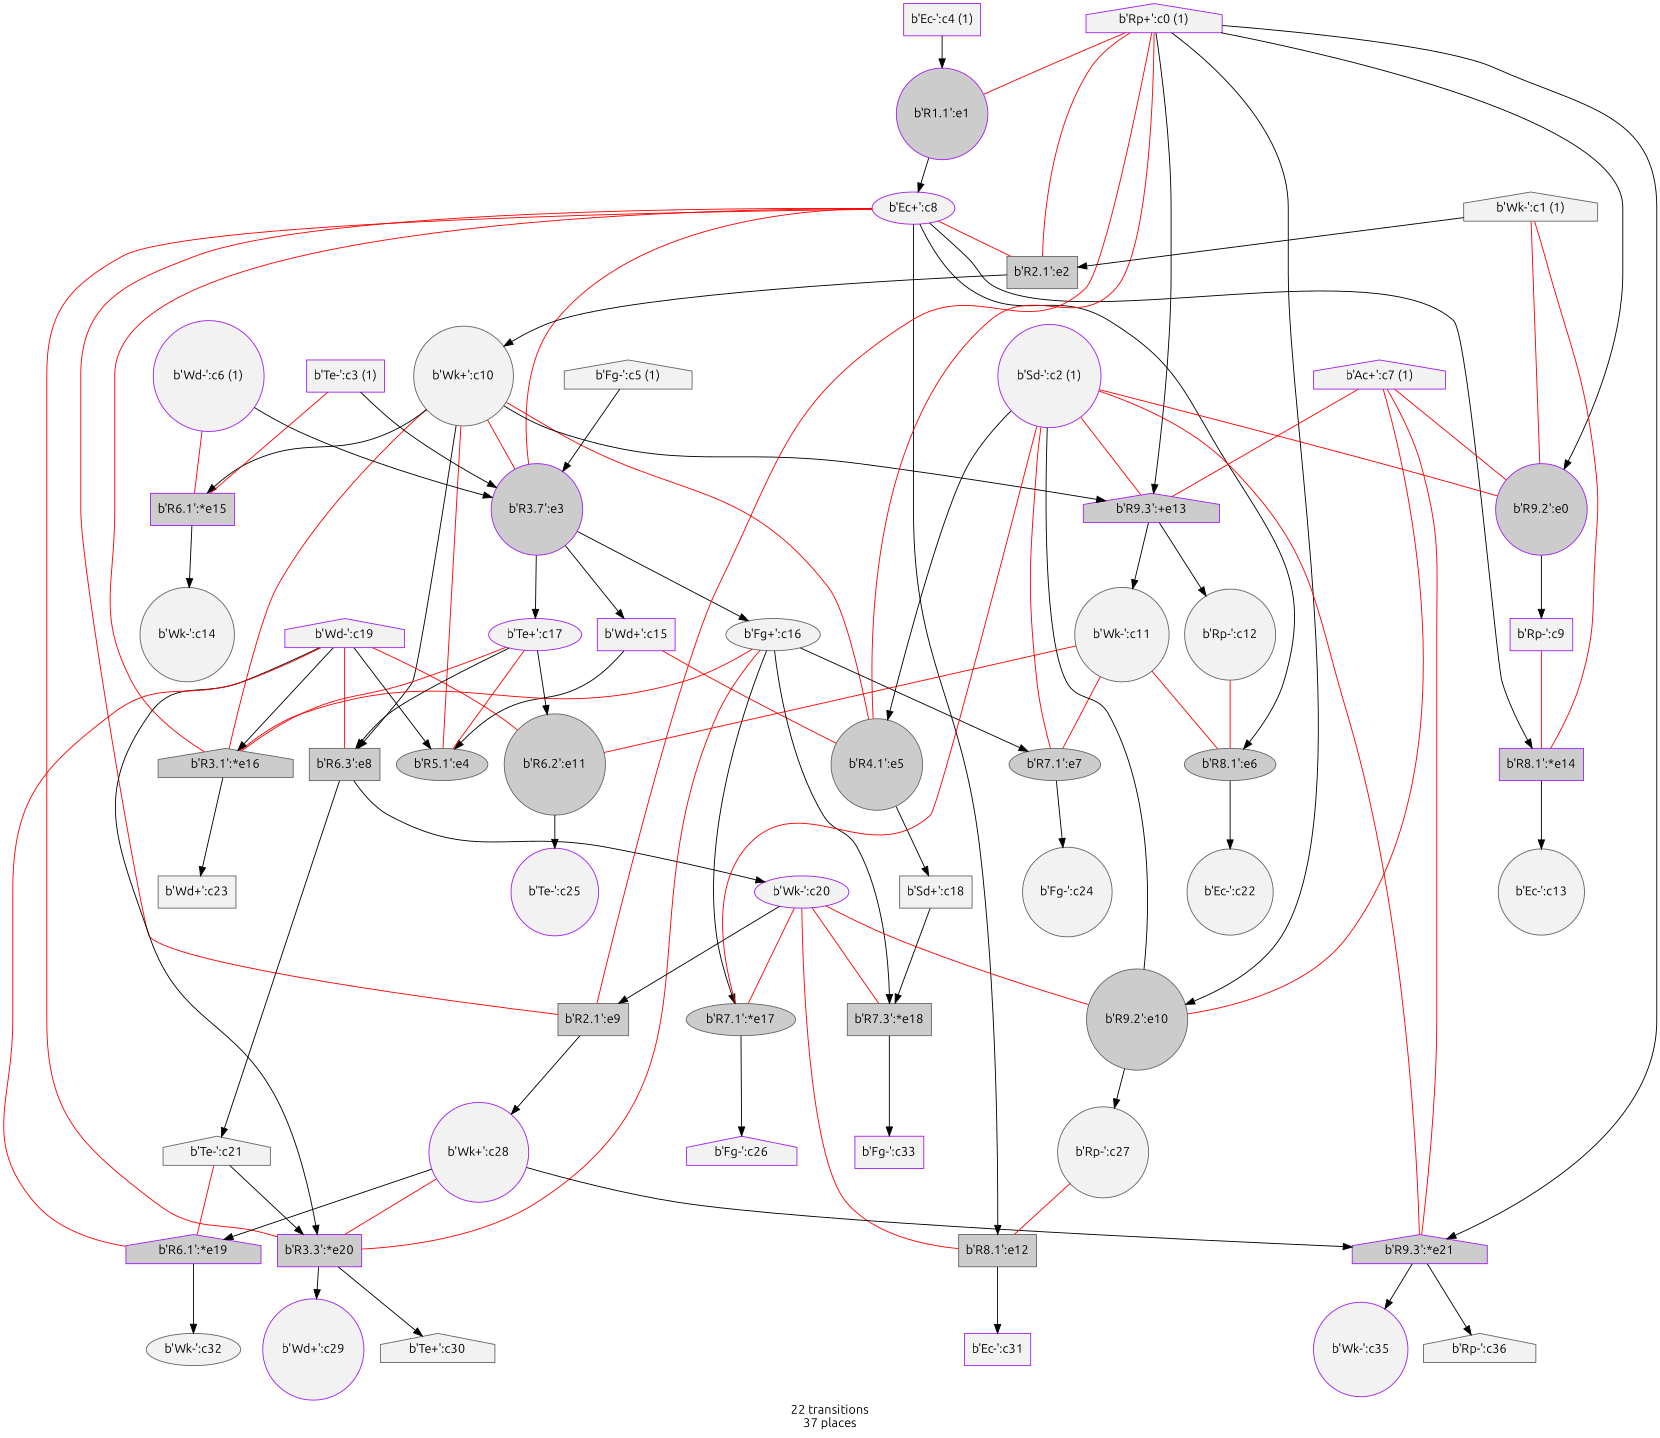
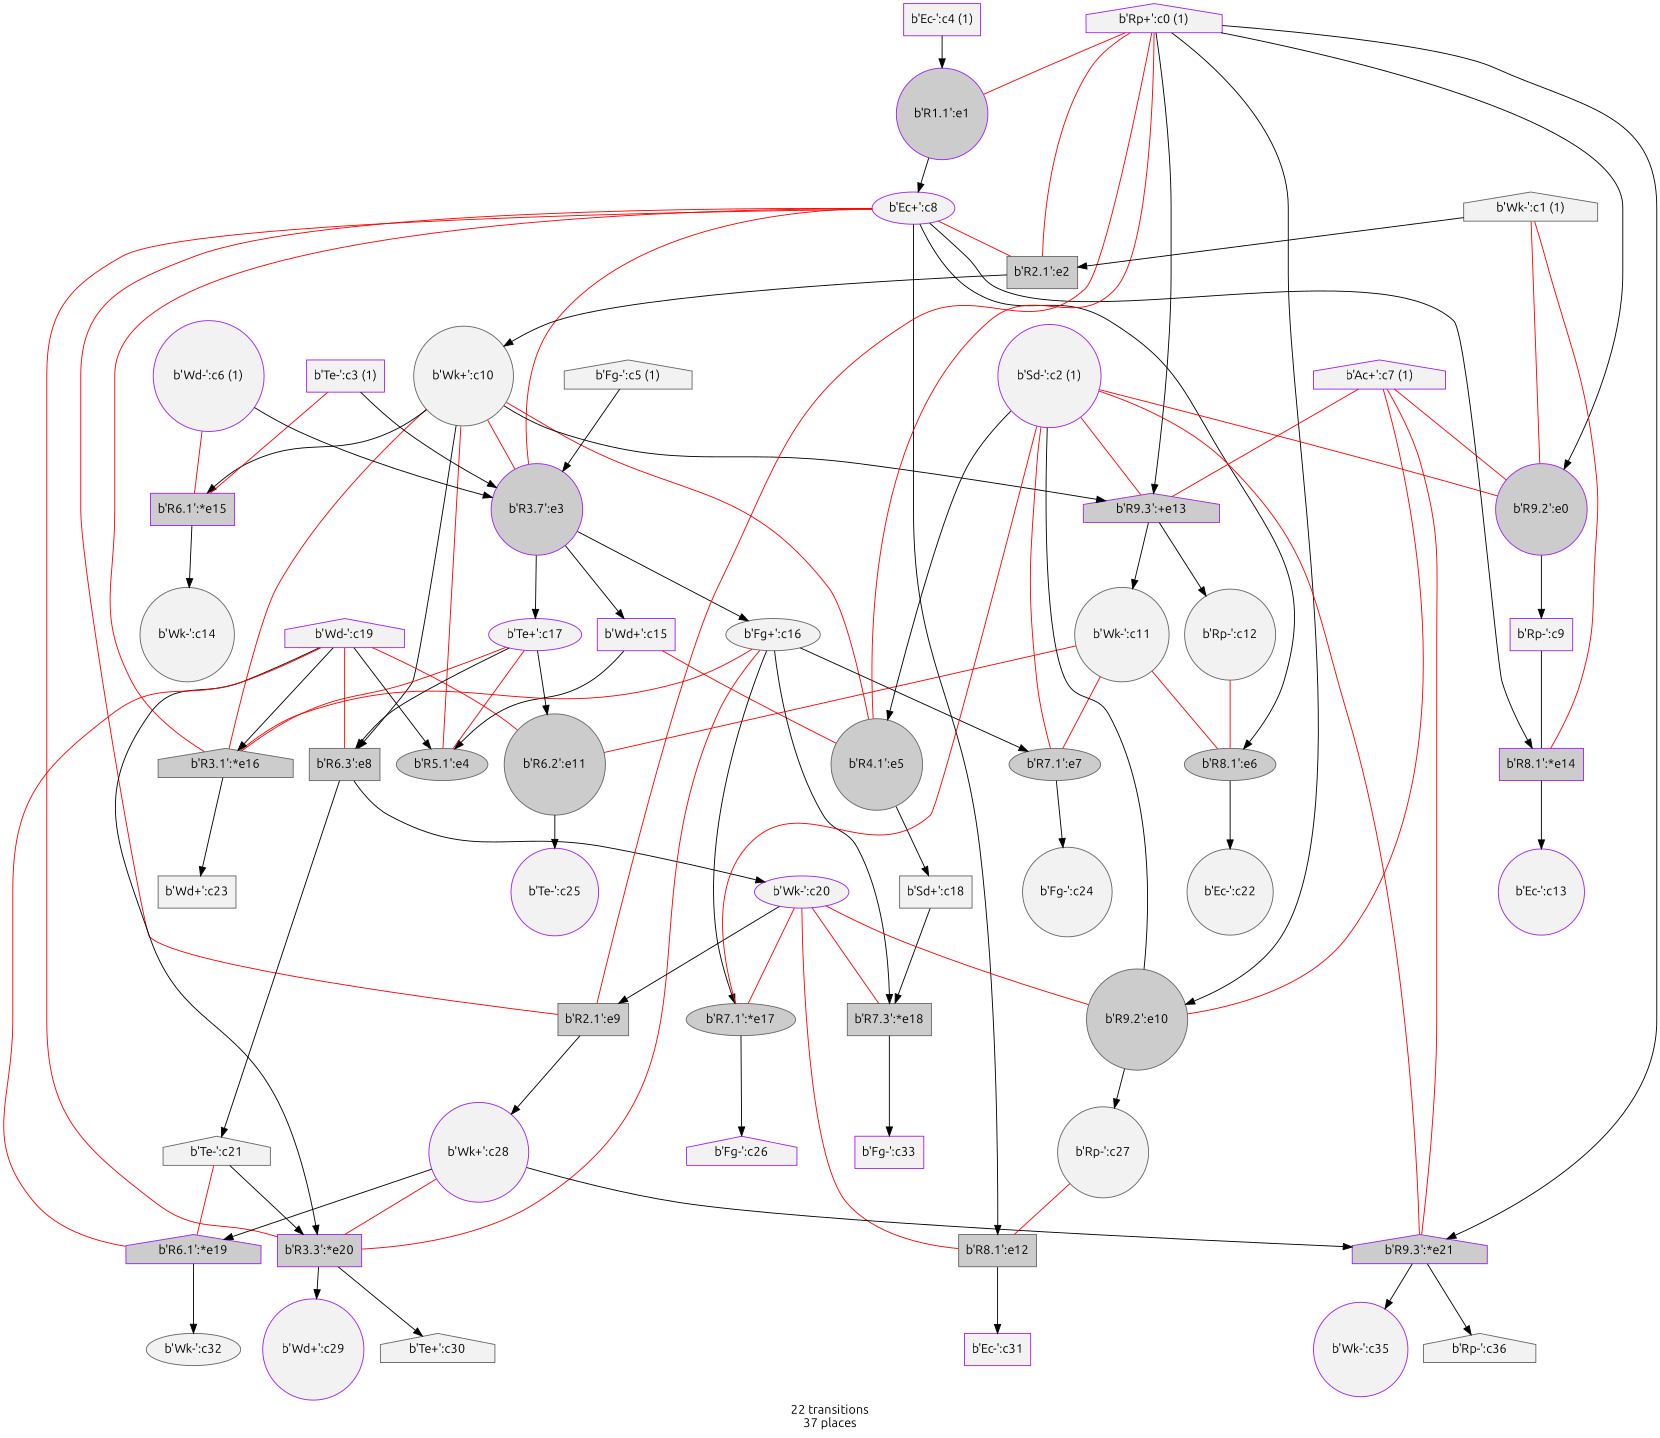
edge "b'Rp-':c9" -- "b'R8.1':*e14": color red -> black
node "b'Ec-':c13": color gray40 -> purple
